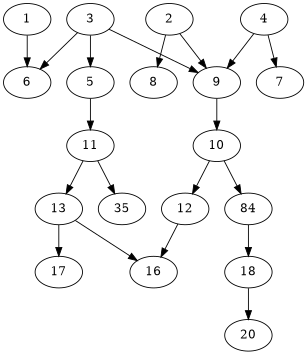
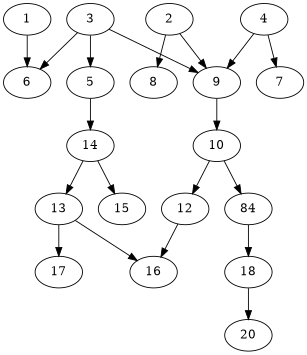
node "11": label "11" -> "14"
node "35": label "35" -> "15"
